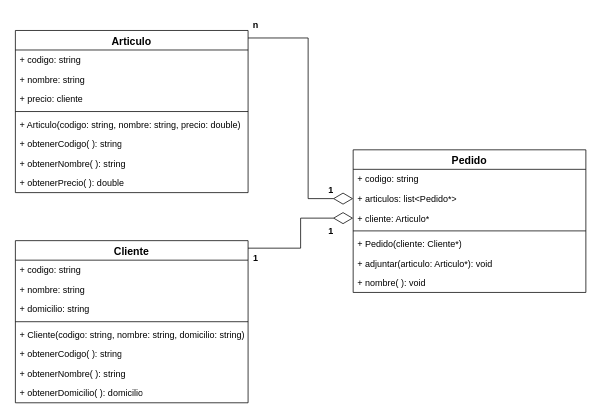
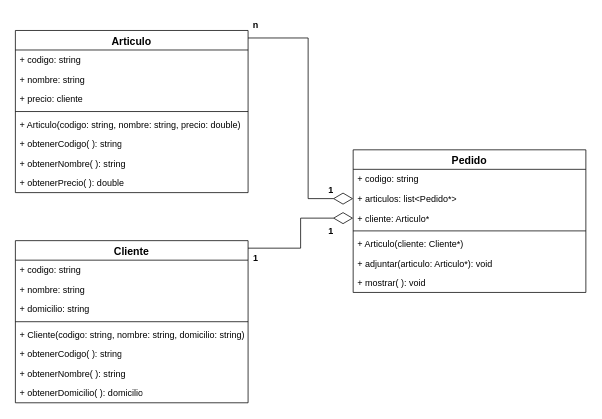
node "+ Pedido(cliente: Cliente*)": label "+ Pedido(cliente: Cliente*)" -> "+ Articulo(cliente: Cliente*)"
node "+ nombre( ): void": label "+ nombre( ): void" -> "+ mostrar( ): void"
